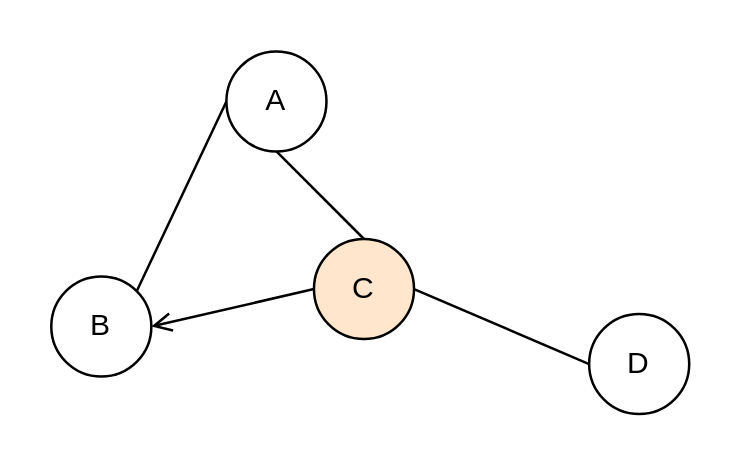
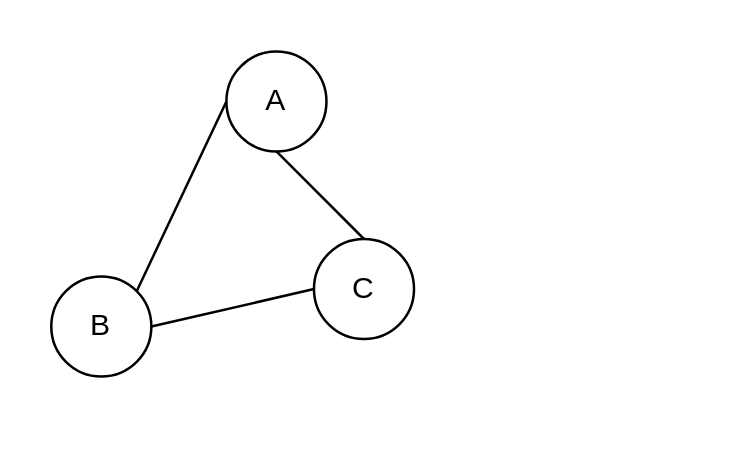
node "C": fillcolor #ffe6cc -> #ffffff
edge "C" -> "B": arrowhead open -> none
edge "C" -- "D": removed
node "D": removed
